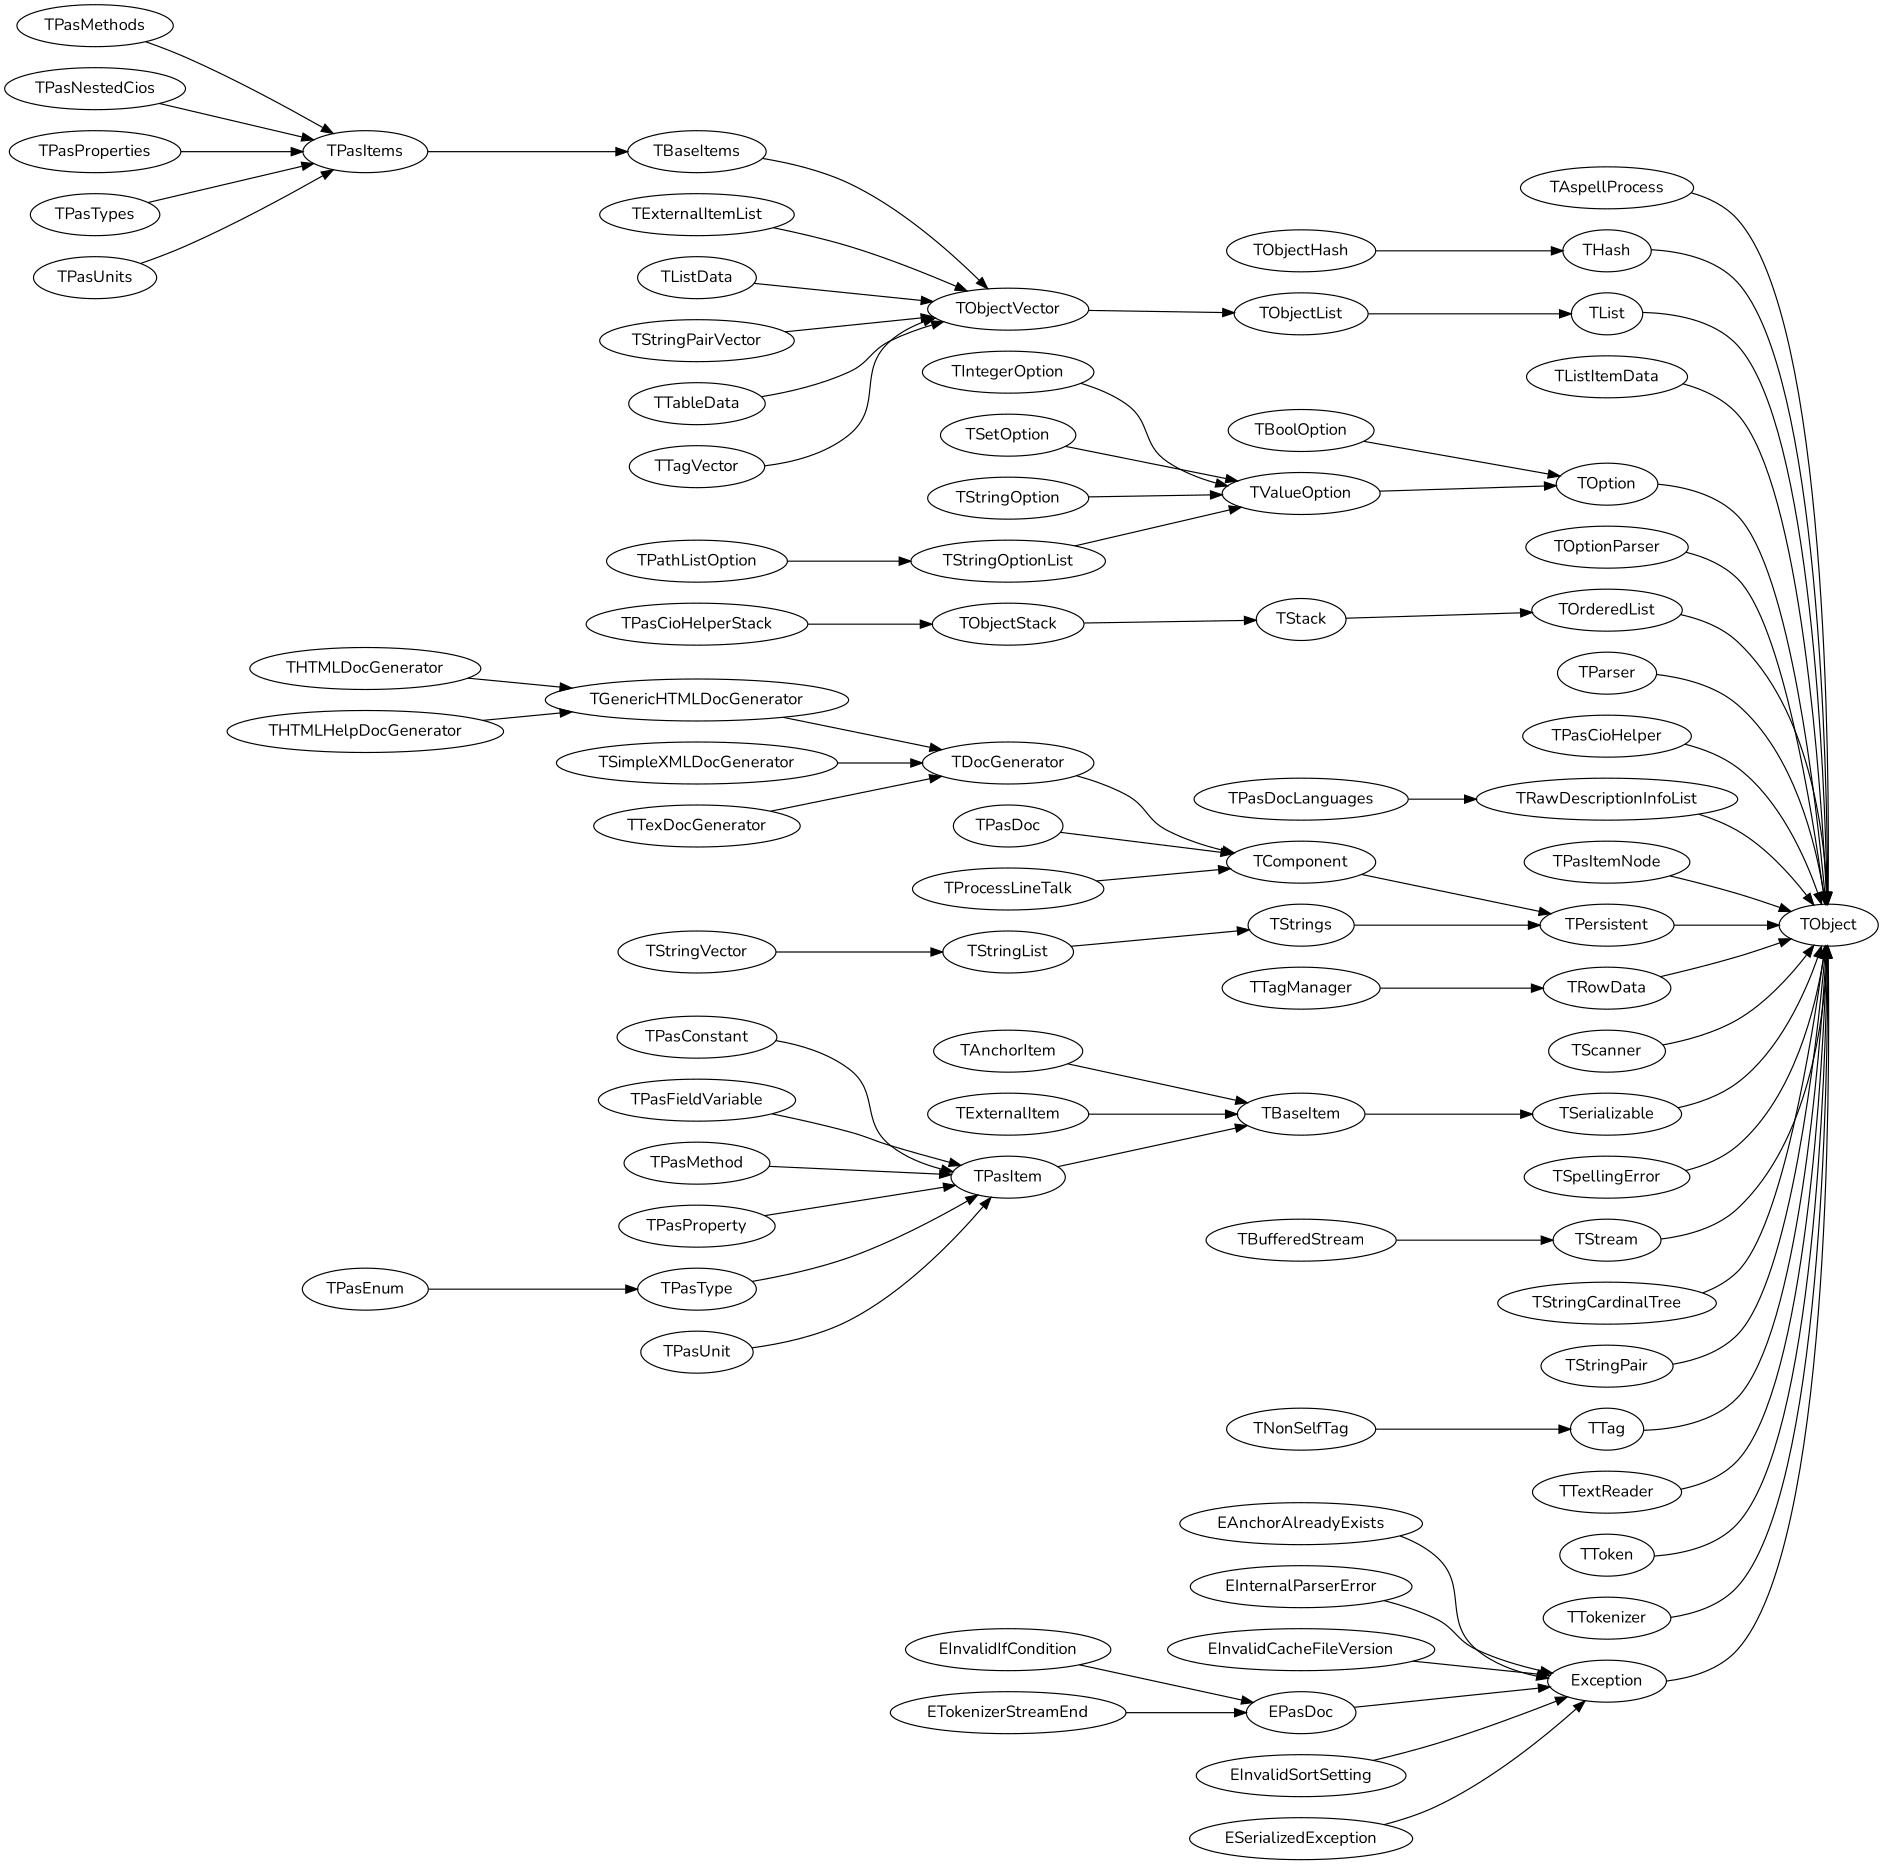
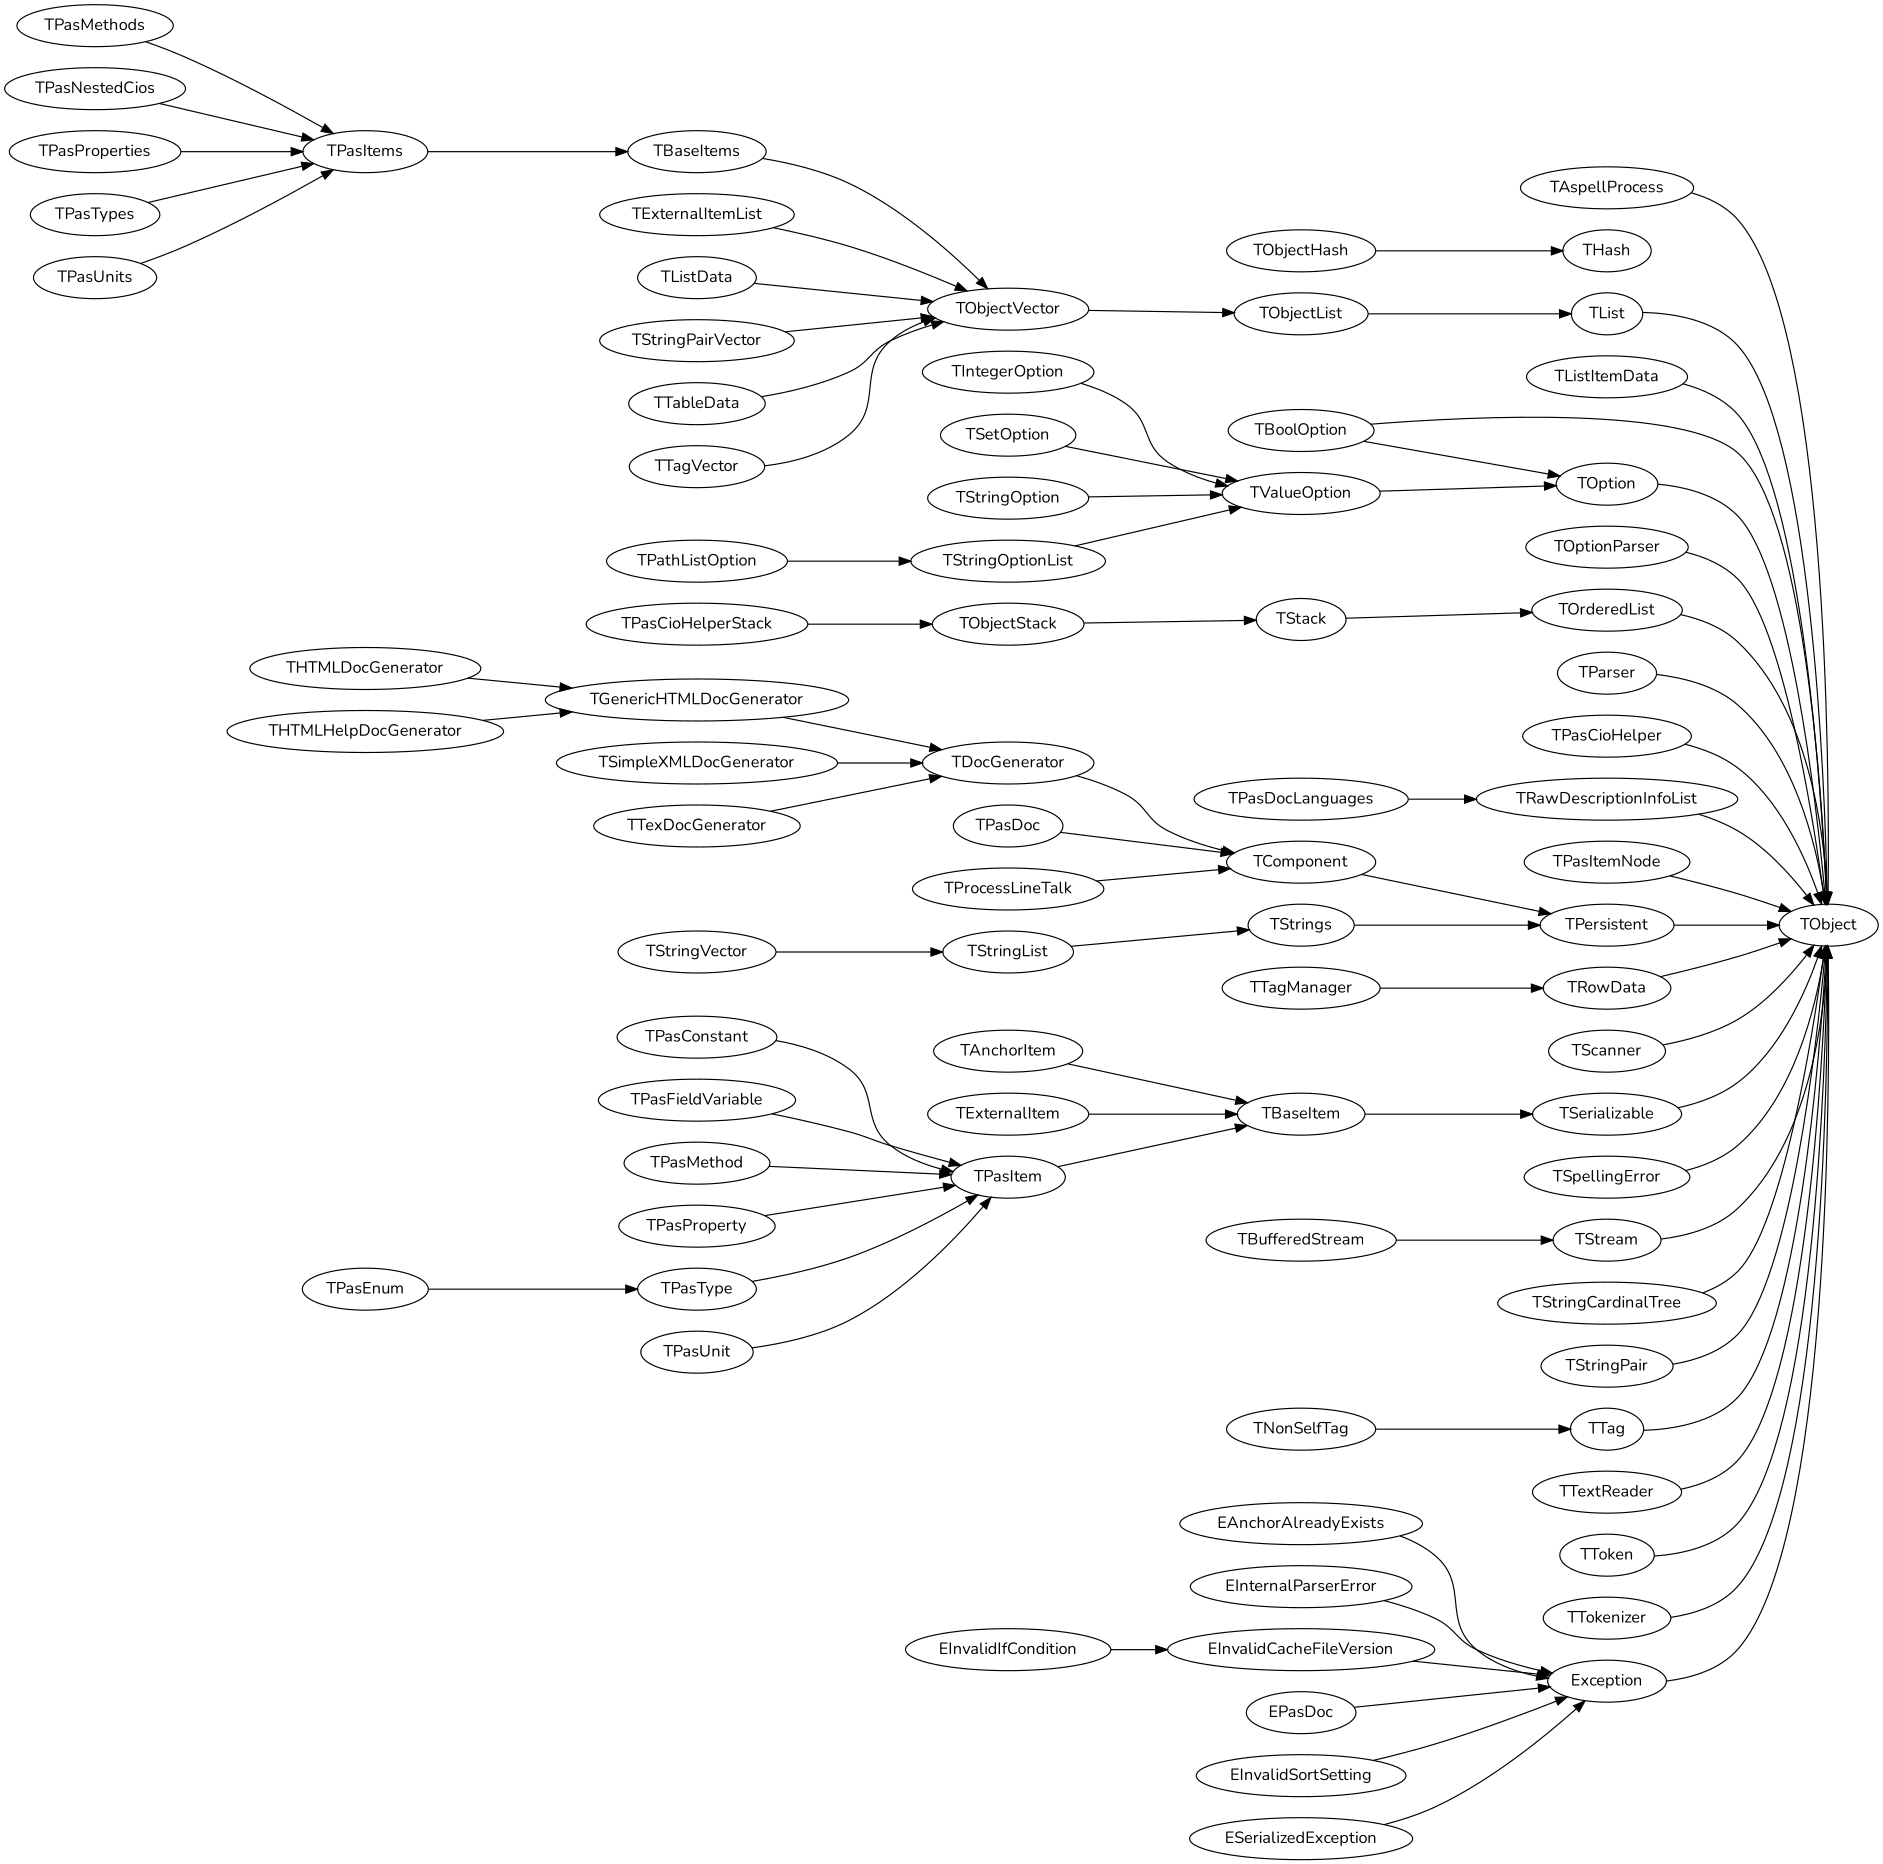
edge "THash" -> "TObject": now "TBoolOption" -> "TObject"
edge "EInvalidIfCondition" -> "EPasDoc": now "EInvalidIfCondition" -> "EInvalidCacheFileVersion"
node "ETokenizerStreamEnd": removed
